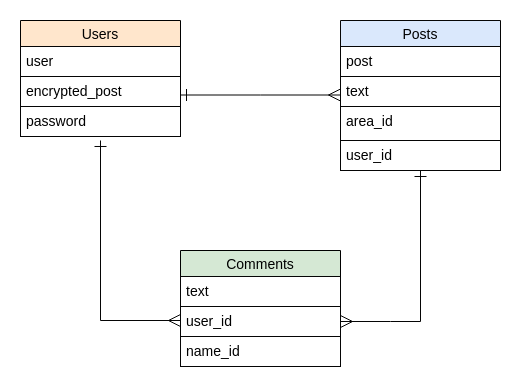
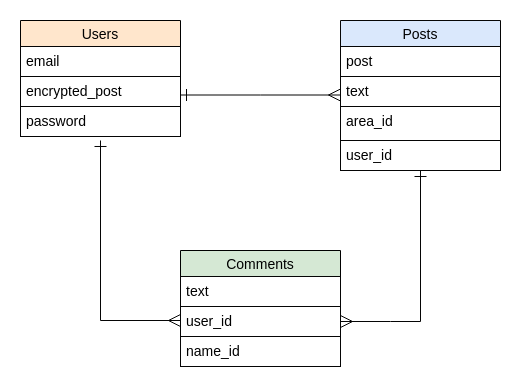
node "user": label "user" -> "email"
